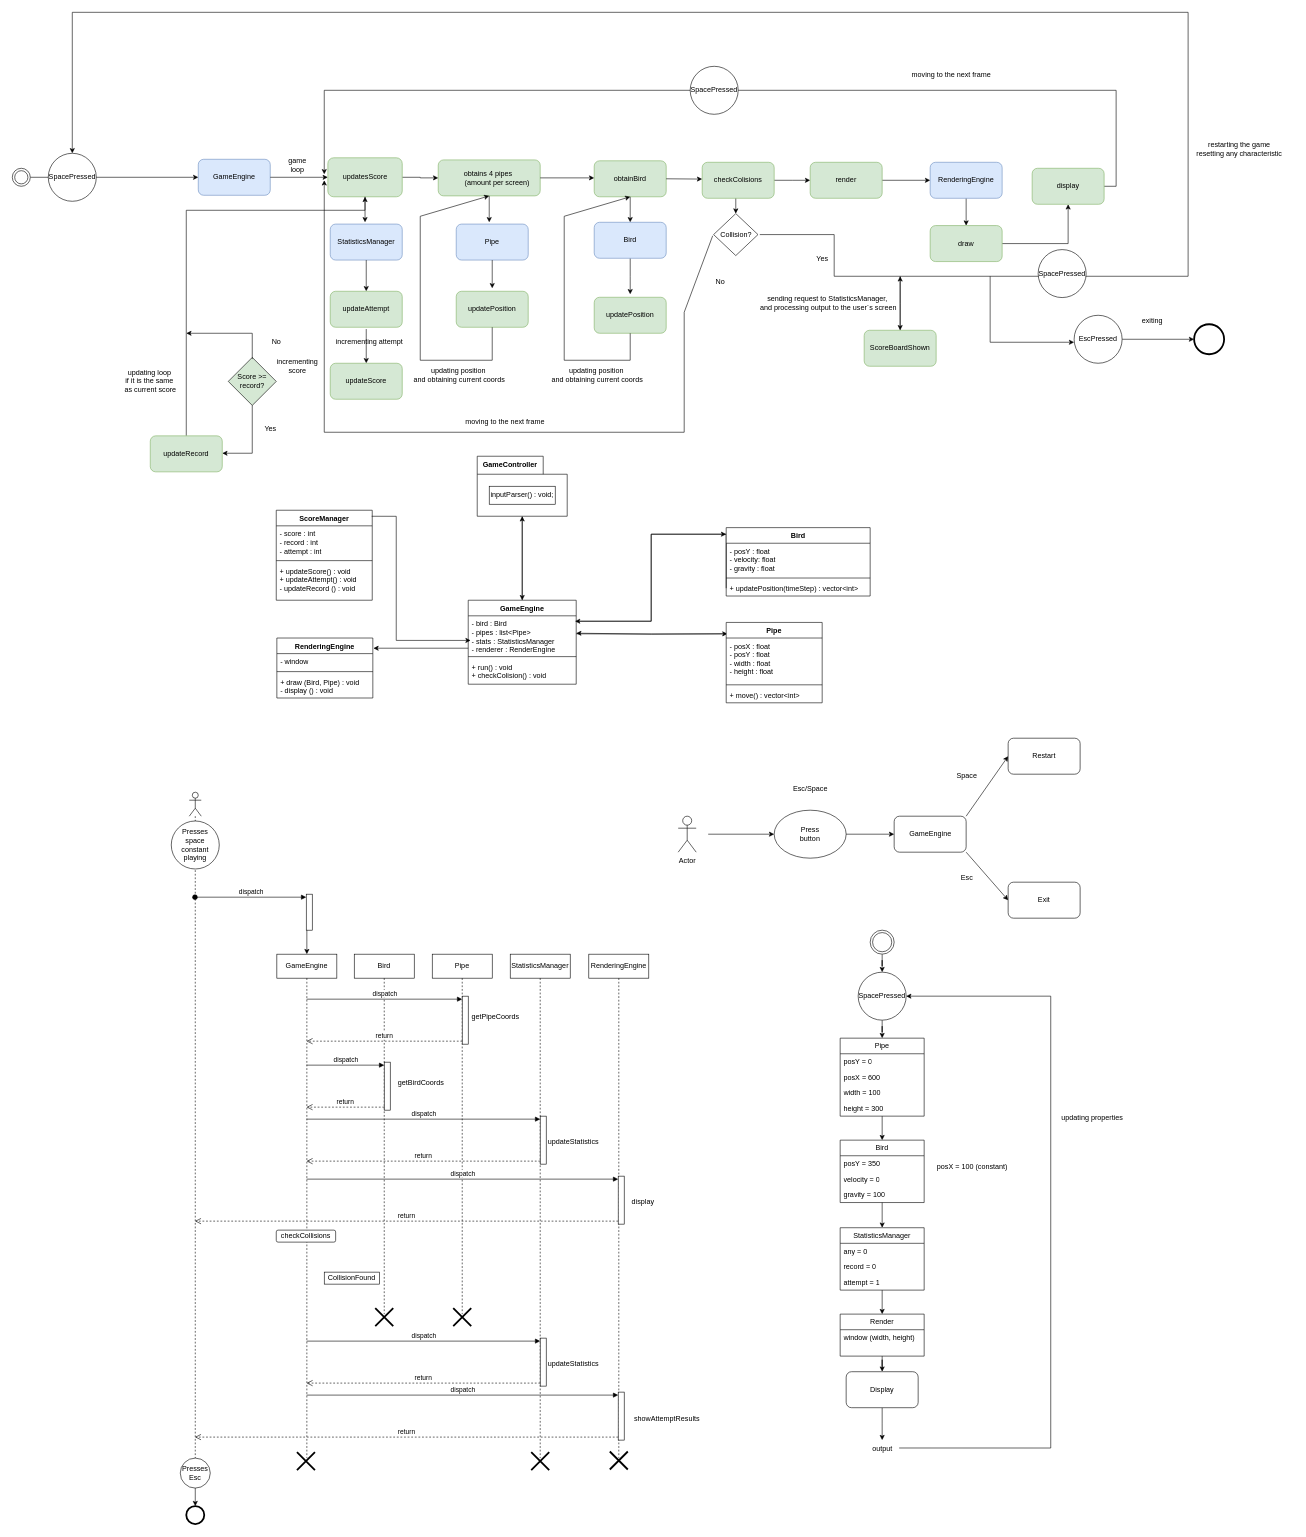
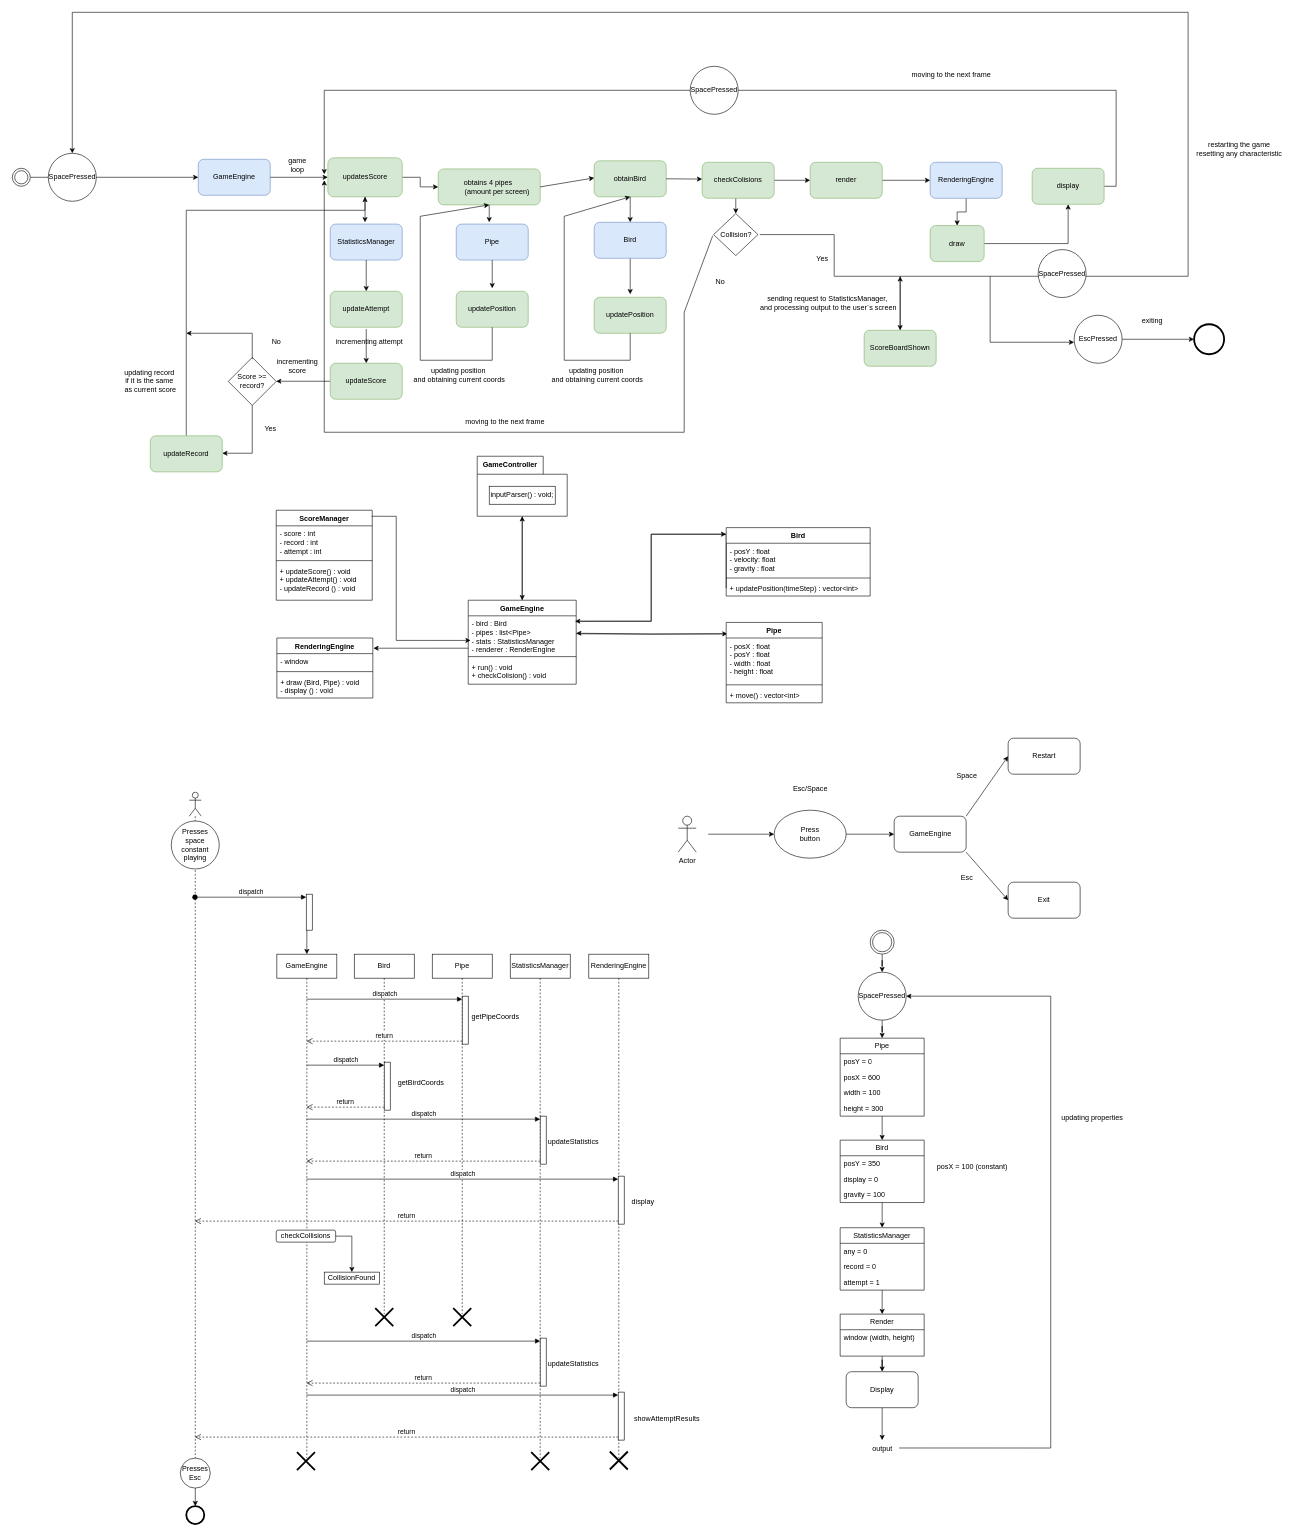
node "obtains 4 pipes (amount per screen)": moved (489, 178) -> (489, 187)
node "draw": size 72x36 -> 54x36
node "updating loop if it is the same as current score": label "updating loop if it is the same as current score" -> "updating record if it is the same as current score"
node "Score >= record?": fillcolor #d5e8d4 -> #ffffff
edge "updateScore" -> "Score >= record?": added
node "velocity = 0": label "velocity = 0" -> "display = 0"
edge "checkCollisions" -> "CollisionFound": added
